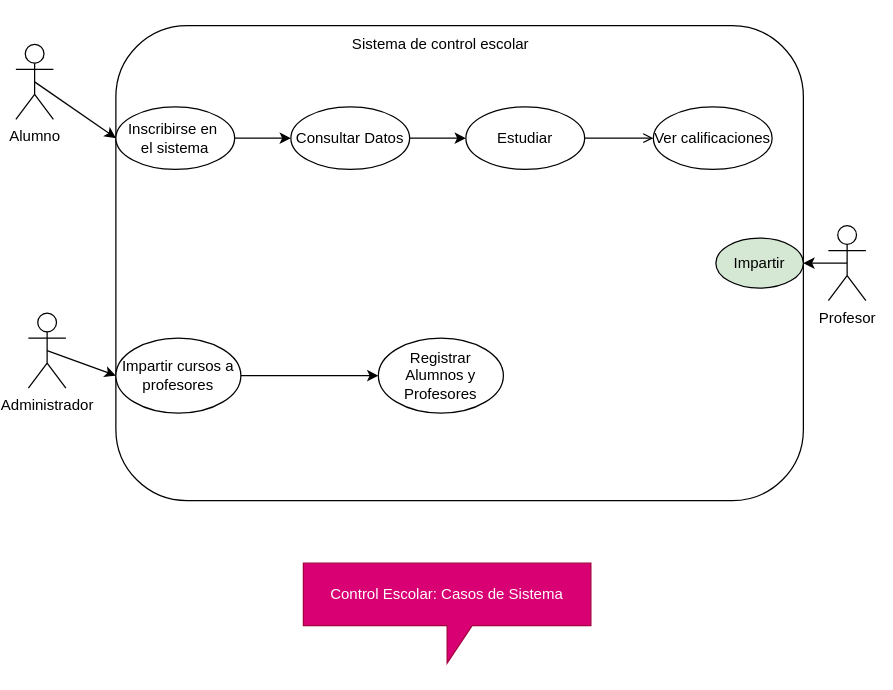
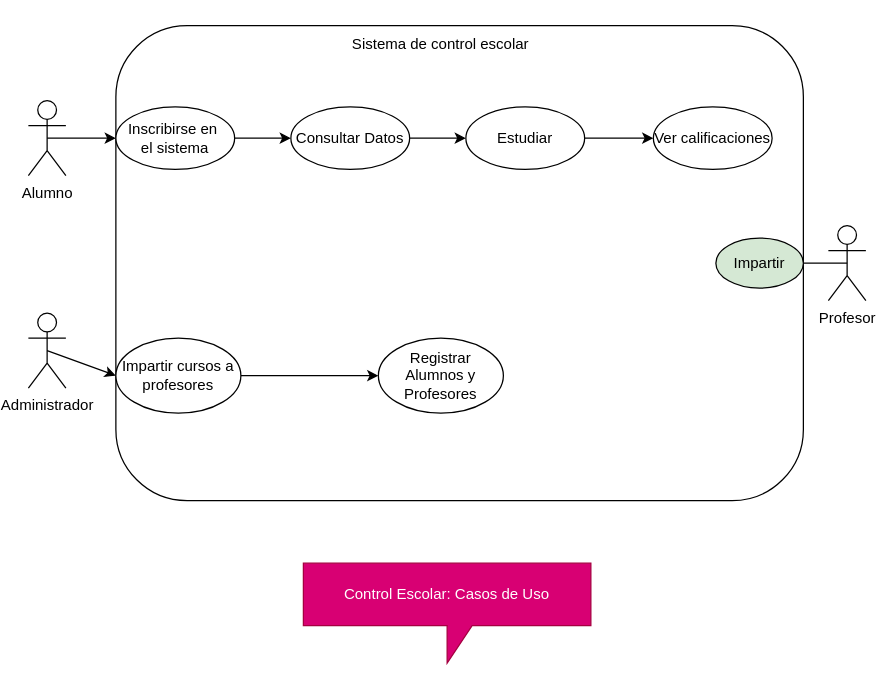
node "Alumno": moved (34, 82) -> (47, 138)
edge "Estudiar" -> "Ver calificaciones": arrowhead open -> classic
edge "Profesor" -> "Impartir": arrowhead classic -> none
node "Control Escolar: Casos de Sistema": label "Control Escolar: Casos de Sistema" -> "Control Escolar: Casos de Uso"
